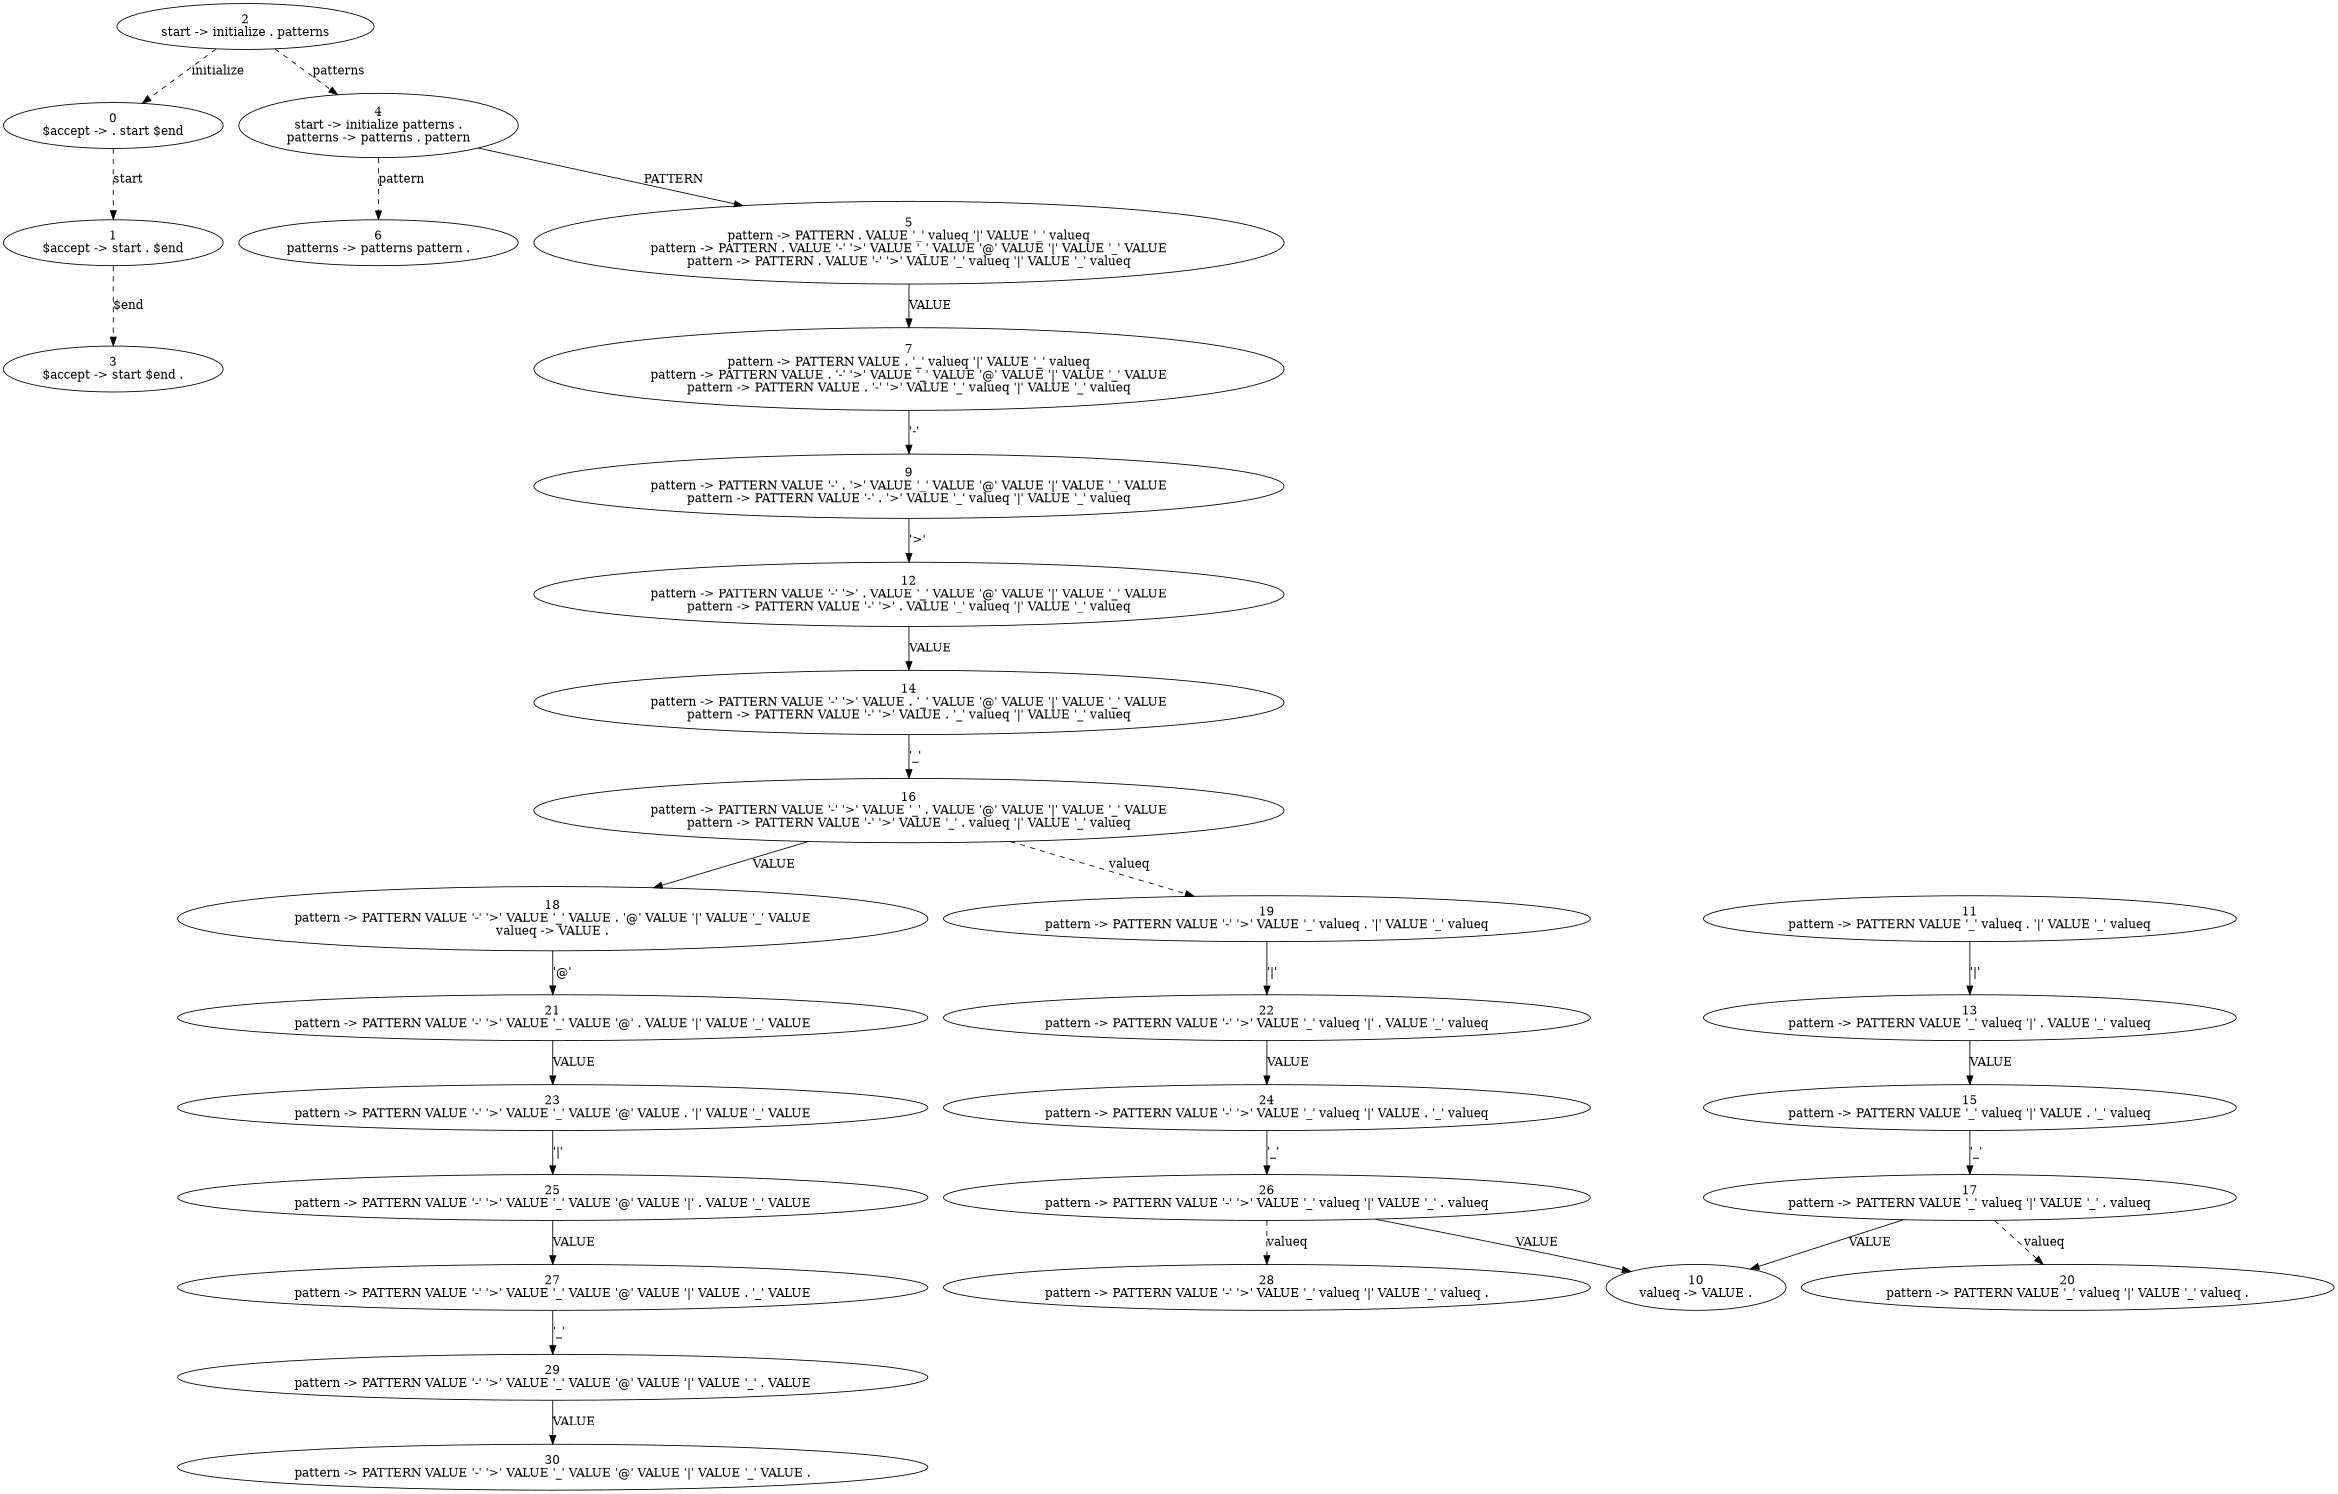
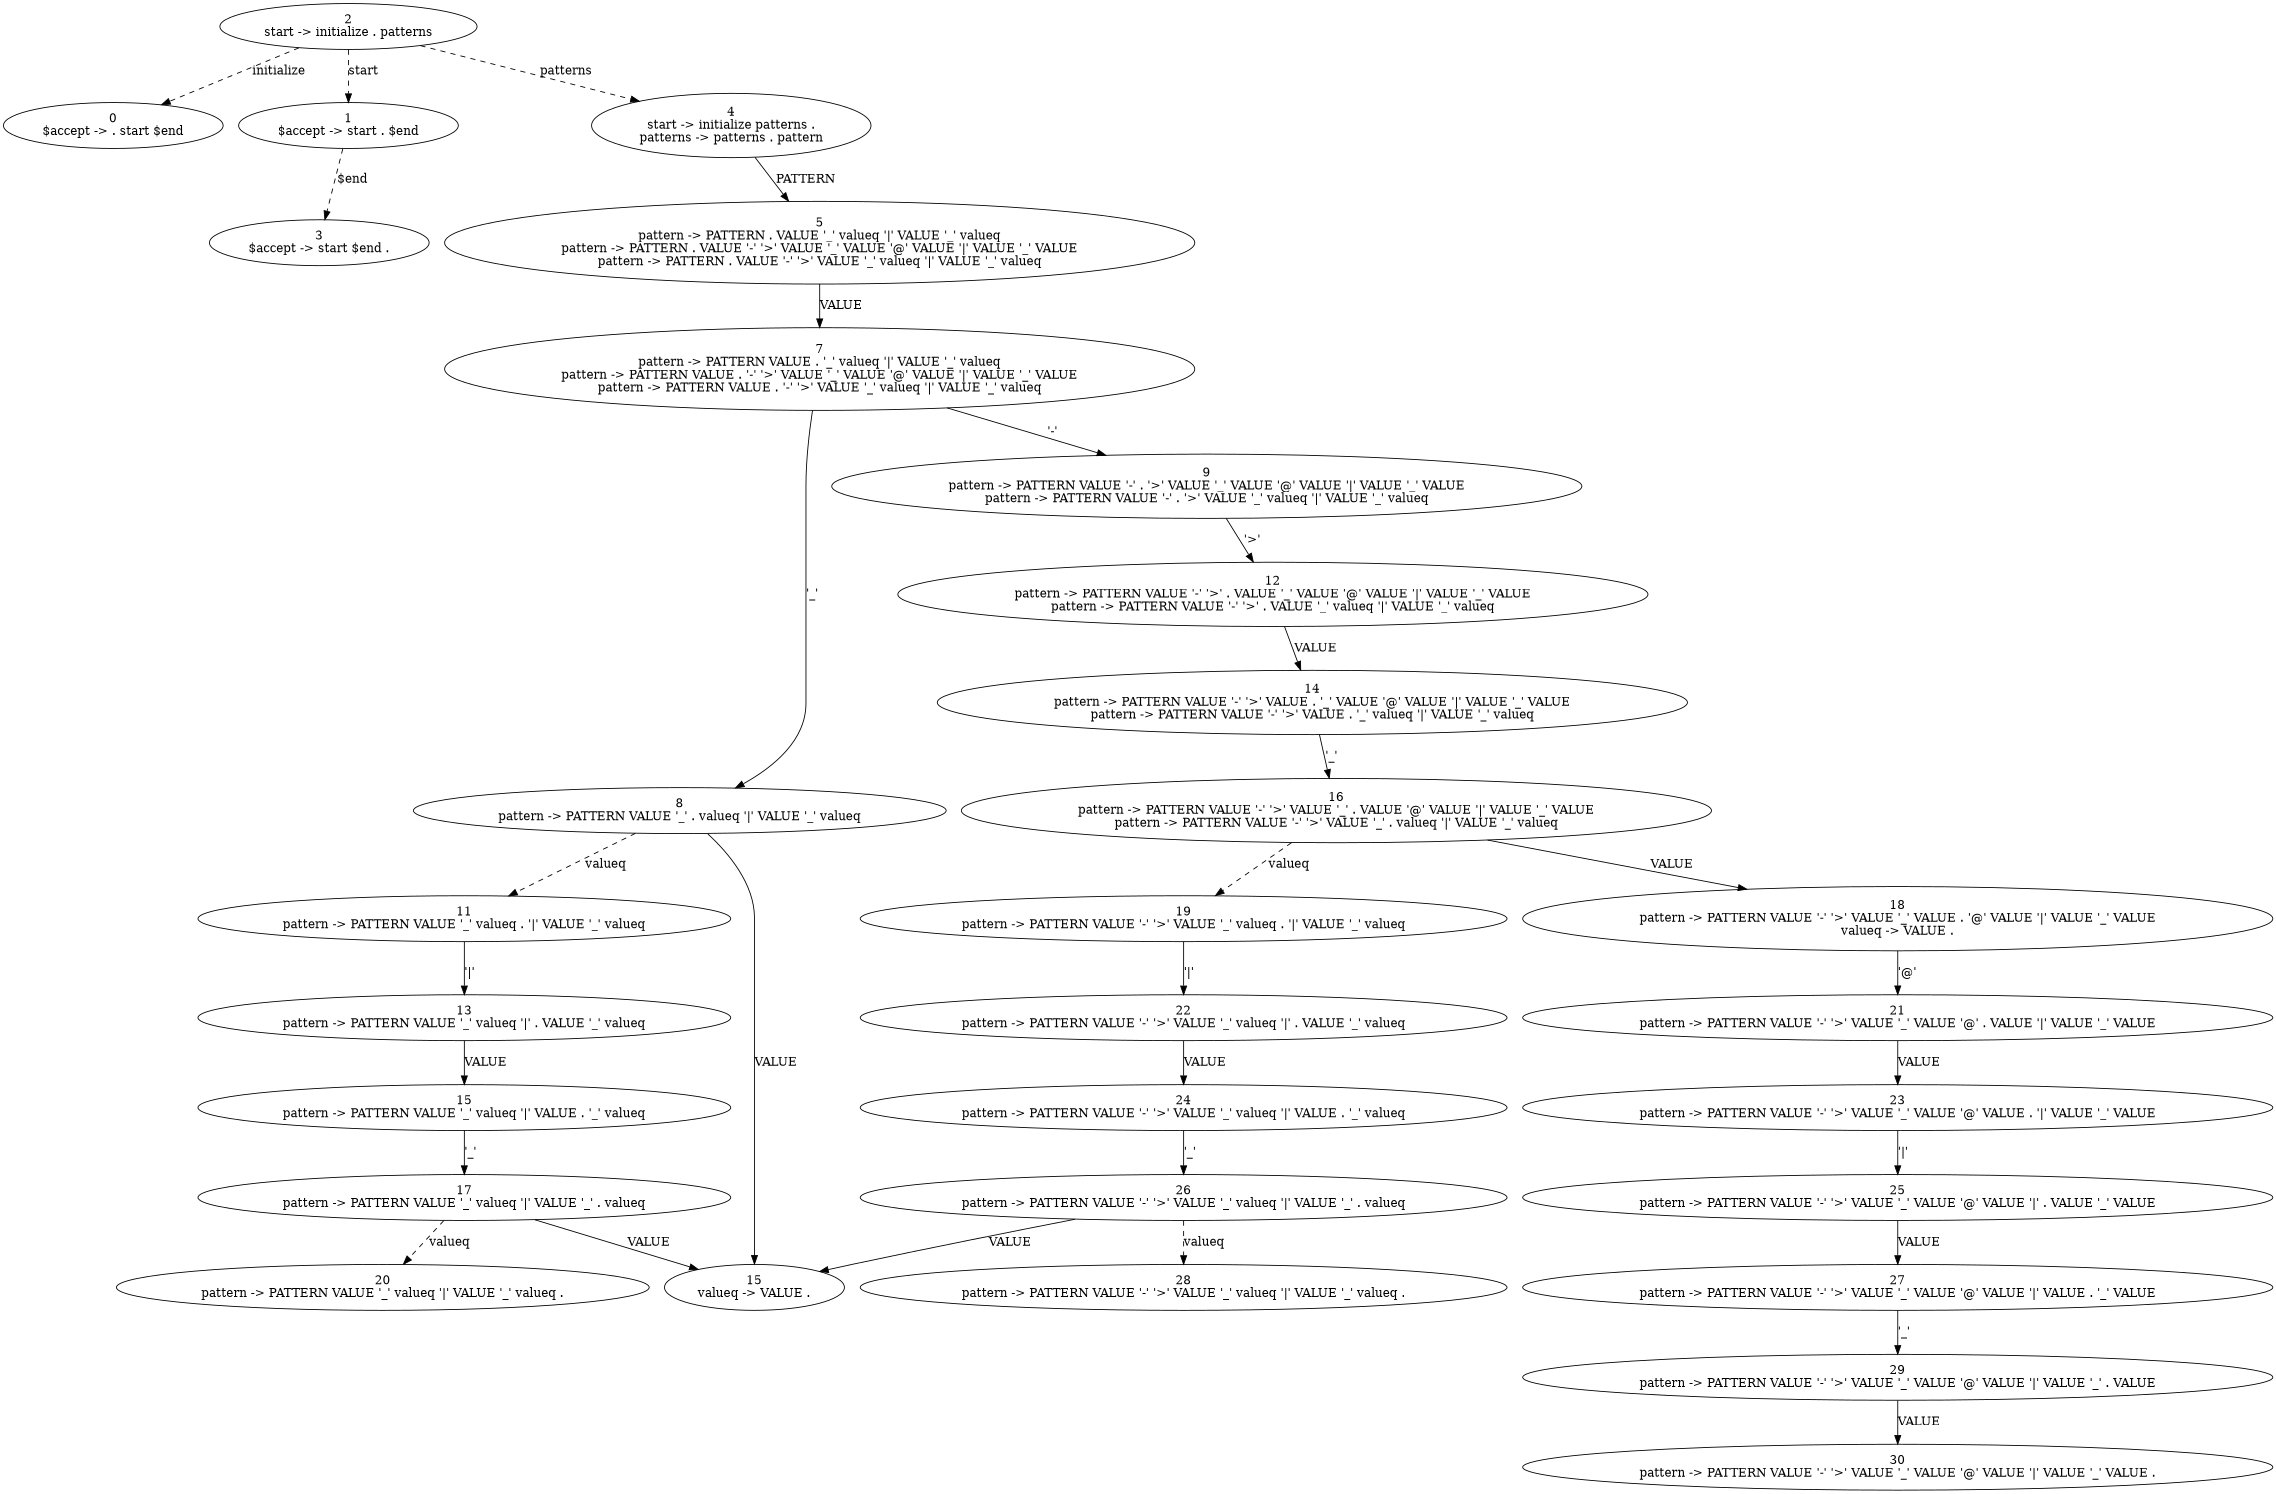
edge "0 $accept -> . start $end" -> "1 $accept -> start . $end": now "2 start -> initialize . patterns" -> "1 $accept -> start . $end"
node "6 patterns -> patterns pattern .": removed
node "8 pattern -> PATTERN VALUE '_' . valueq '|' VALUE '_' valueq": added
node "10 valueq -> VALUE .": label "10 valueq -> VALUE ." -> "15 valueq -> VALUE ."
